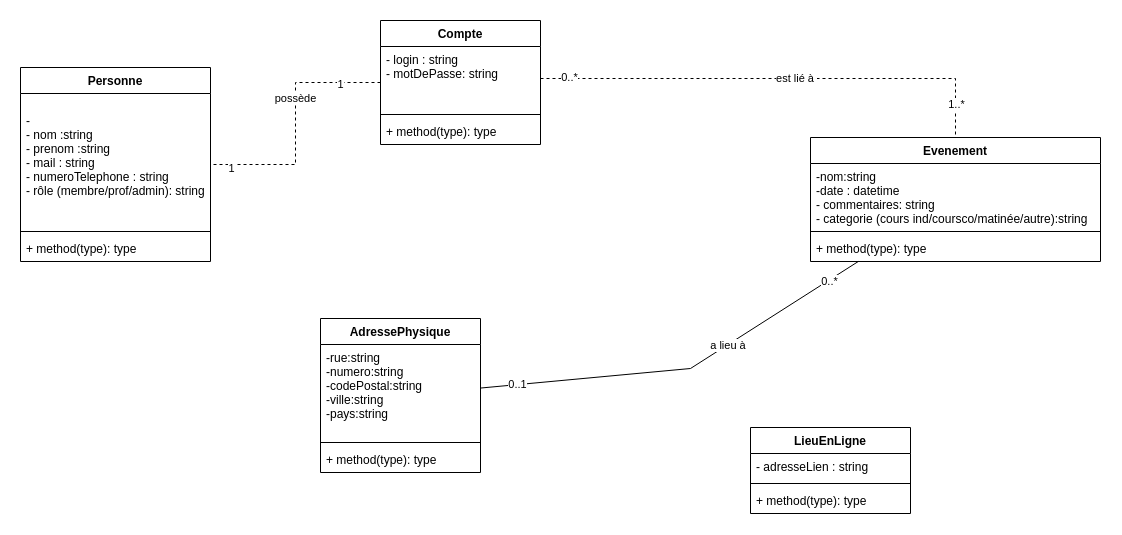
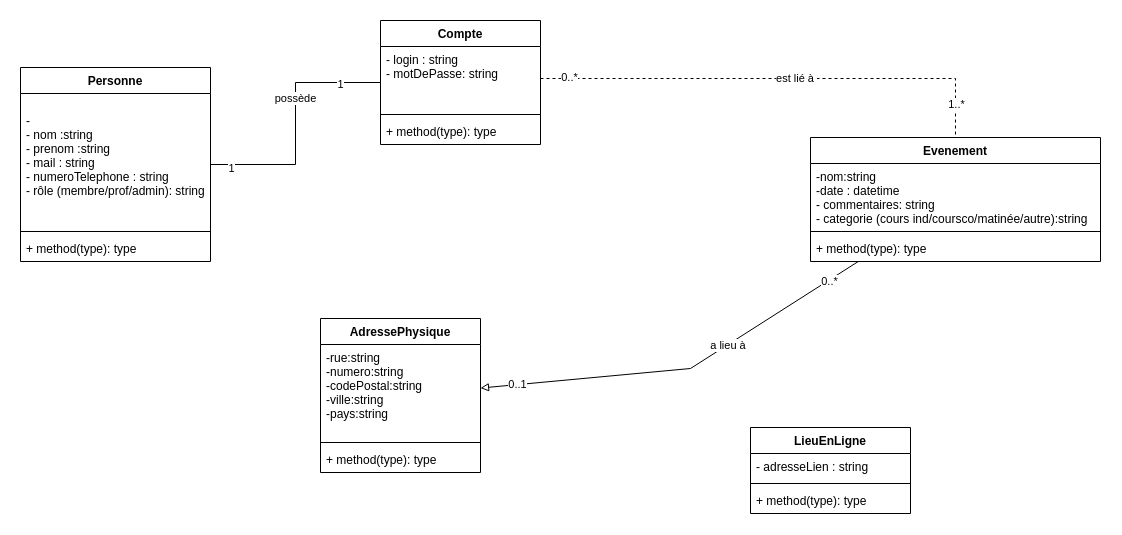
edge "Compte" -- "Personne": style dashed -> solid
edge "Evenement" -- "AdressePhysique": arrowhead none -> block
